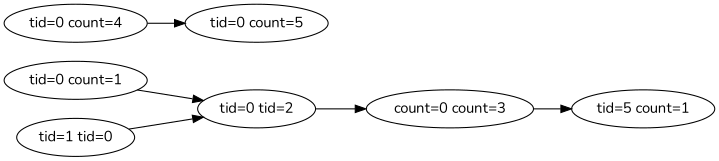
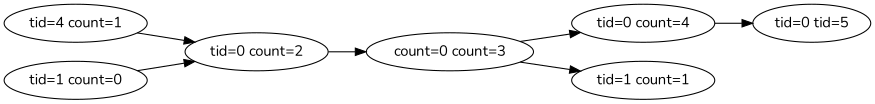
node "tid=0 count=5": label "tid=0 count=5" -> "tid=0 tid=5"
edge "count=0 count=3" -> "tid=0 count=4": added
node "tid=0 count=1": label "tid=0 count=1" -> "tid=4 count=1"
node "tid=0 tid=2": label "tid=0 tid=2" -> "tid=0 count=2"
node "tid=5 count=1": label "tid=5 count=1" -> "tid=1 count=1"
node "tid=1 tid=0": label "tid=1 tid=0" -> "tid=1 count=0"
